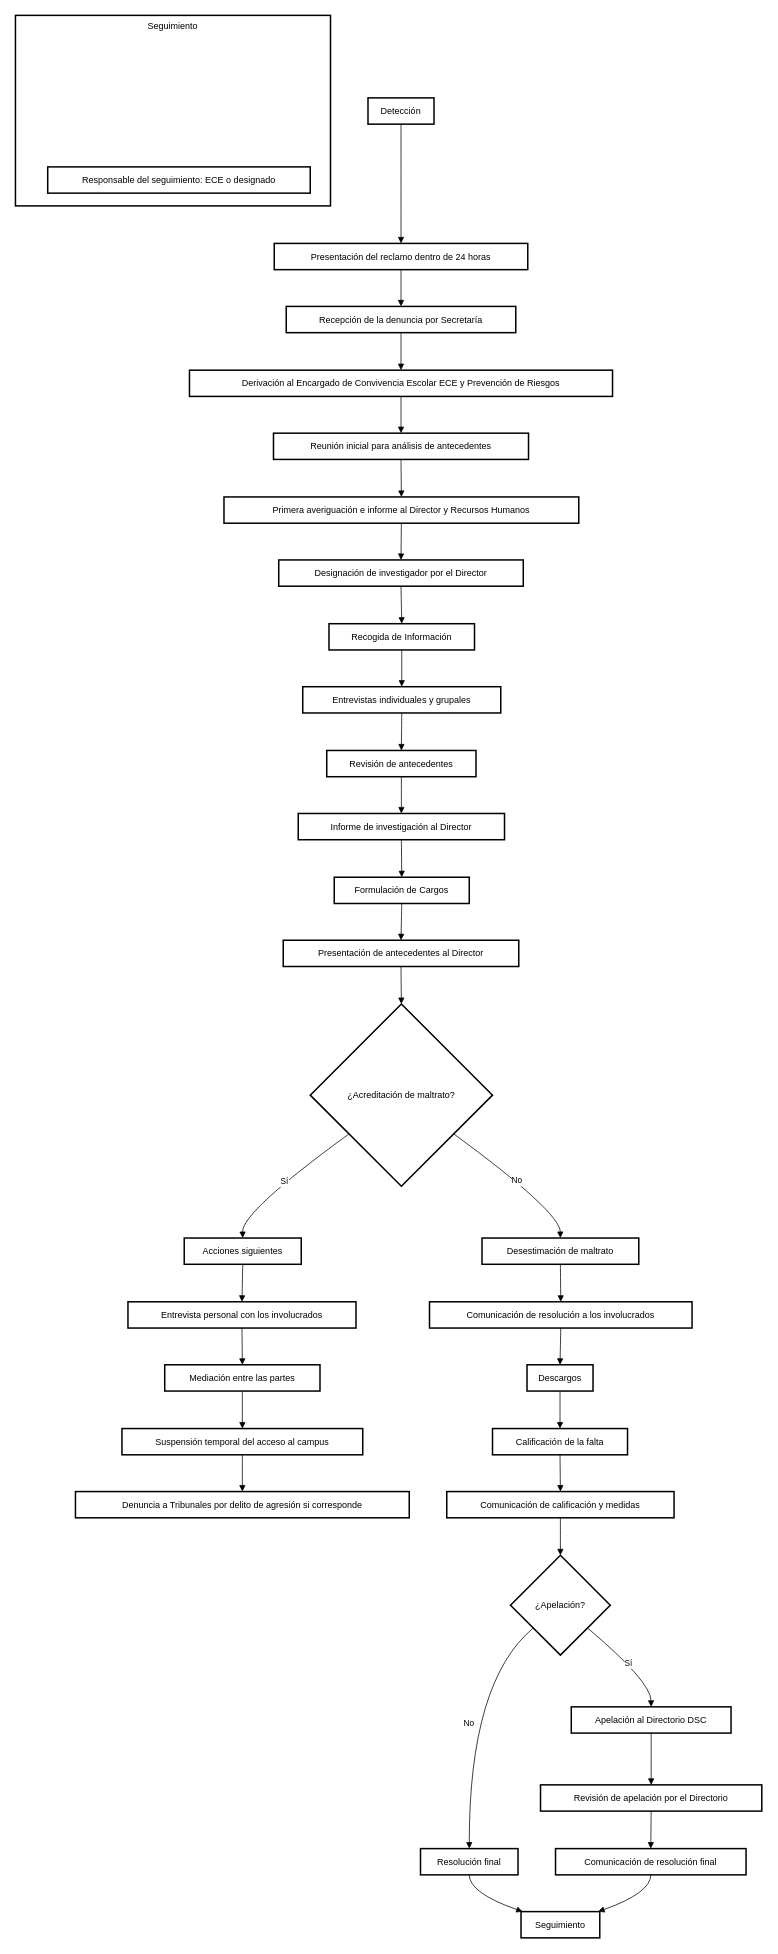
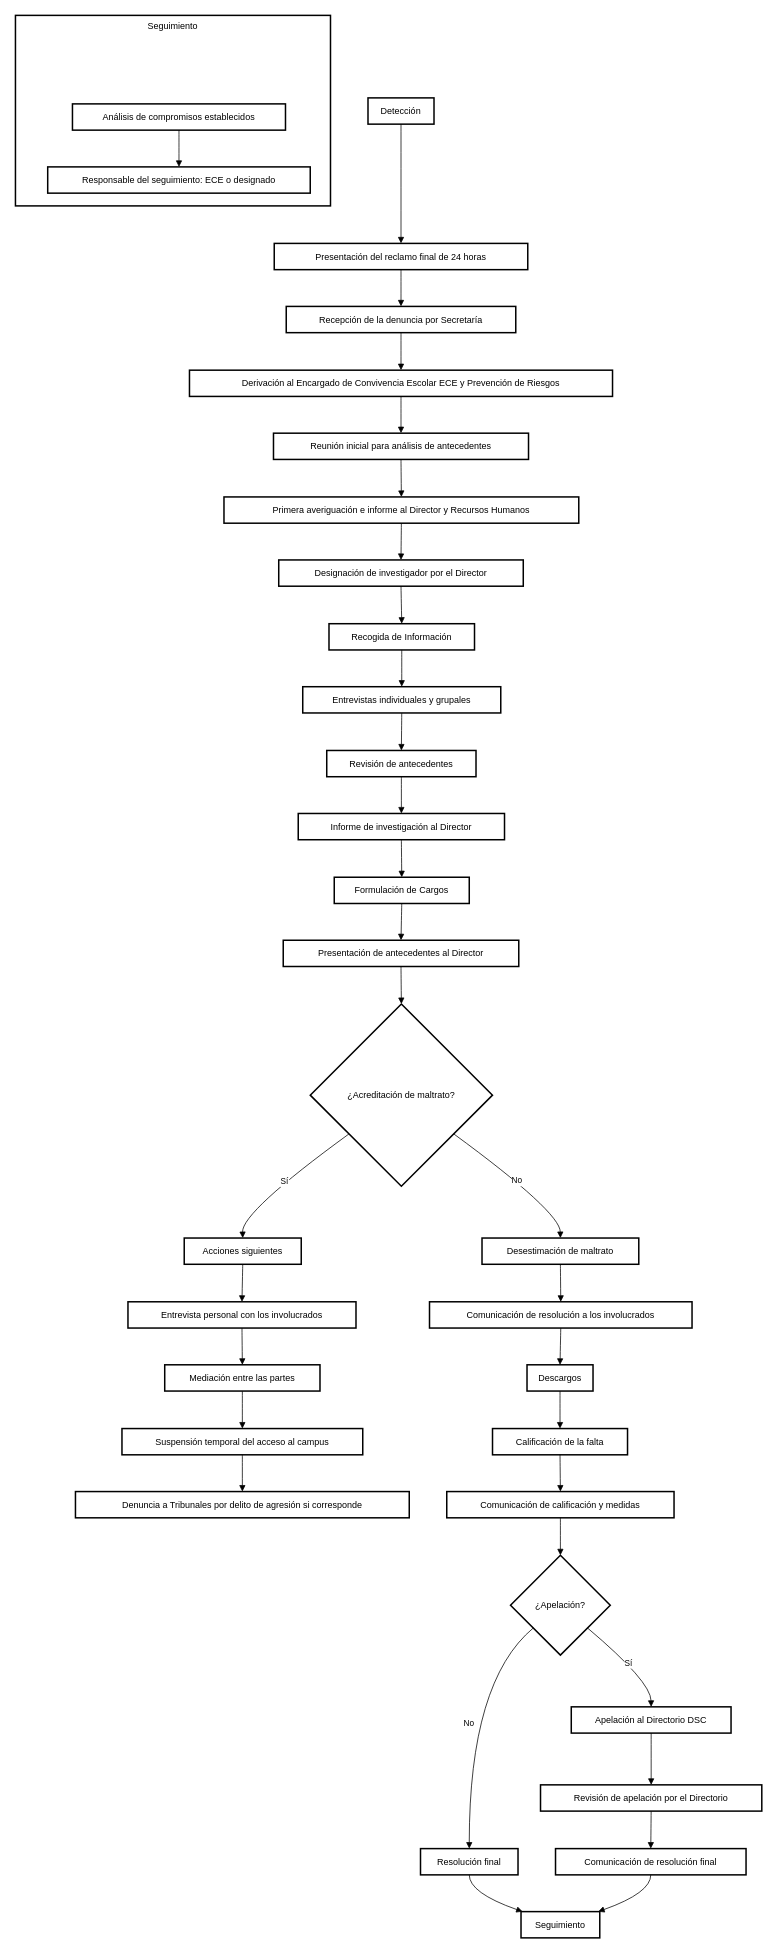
node "Análisis de compromisos establecidos": added
edge "Análisis de compromisos establecidos" -> "Responsable del seguimiento: ECE o designado": added
node "Presentación del reclamo dentro de 24 horas": label "Presentación del reclamo dentro de 24 horas" -> "Presentación del reclamo final de 24 horas"
